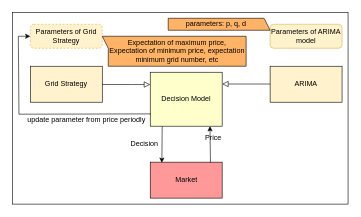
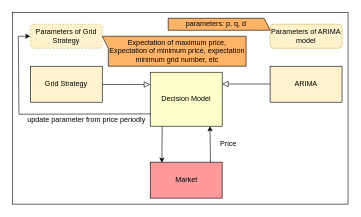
node "Price": moved (213, 138) -> (228, 144)
node "Decision": removed
